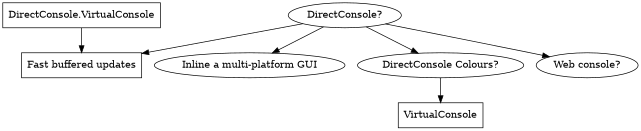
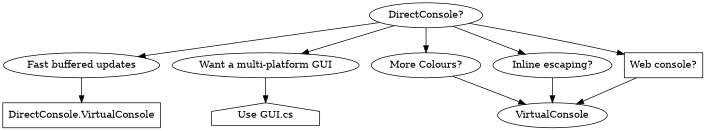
edge "DirectConsole.VirtualConsole" -> "Fast buffered updates": reversed
node "Fast buffered updates": shape box -> ellipse
node "Inline a multi-platform GUI": label "Inline a multi-platform GUI" -> "Want a multi-platform GUI"
node "DirectConsole Colours?": label "DirectConsole Colours?" -> "More Colours?"
node "Inline escaping?": added
node "Web console?": shape ellipse -> box
edge "Web console?" -> "VirtualConsole": added
node "Use GUI.cs": added
node "VirtualConsole": shape box -> ellipse
